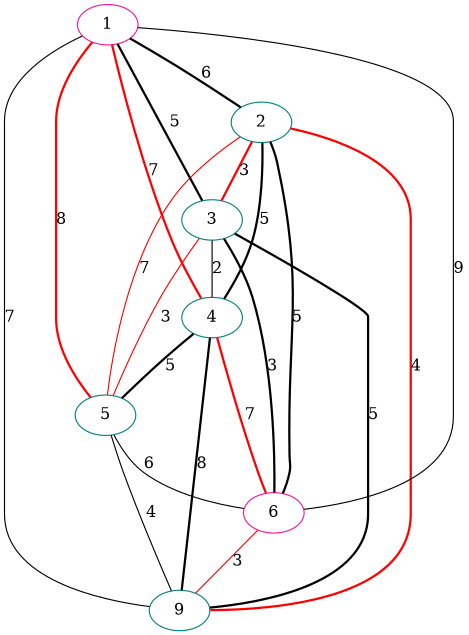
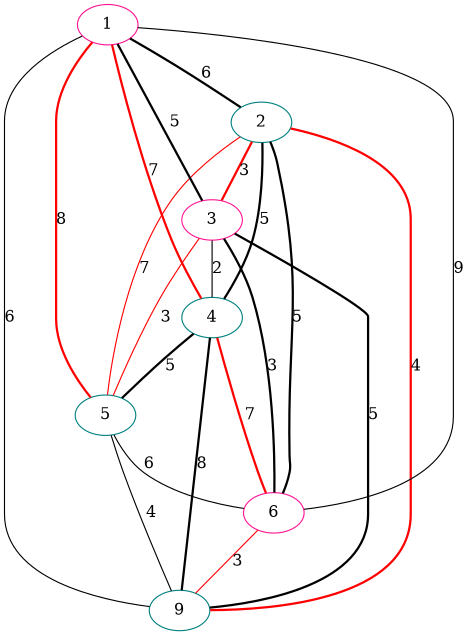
node "3": color teal -> deeppink
edge "1" -- "9": label "7" -> "6"
